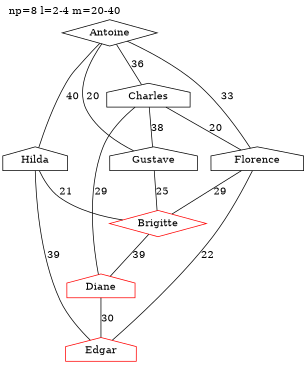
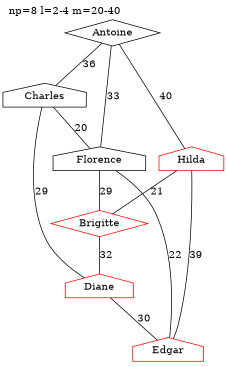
node "Hilda": color black -> red
node "Gustave": removed
edge "Brigitte" -- "Diane": label "39" -> "32"
